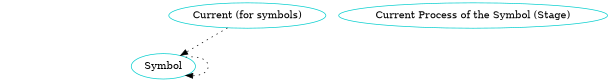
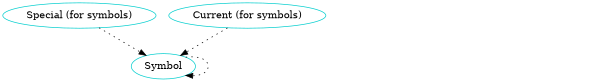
node "Special (for symbols)": added
node "Current Process of the Symbol (Stage)": removed
